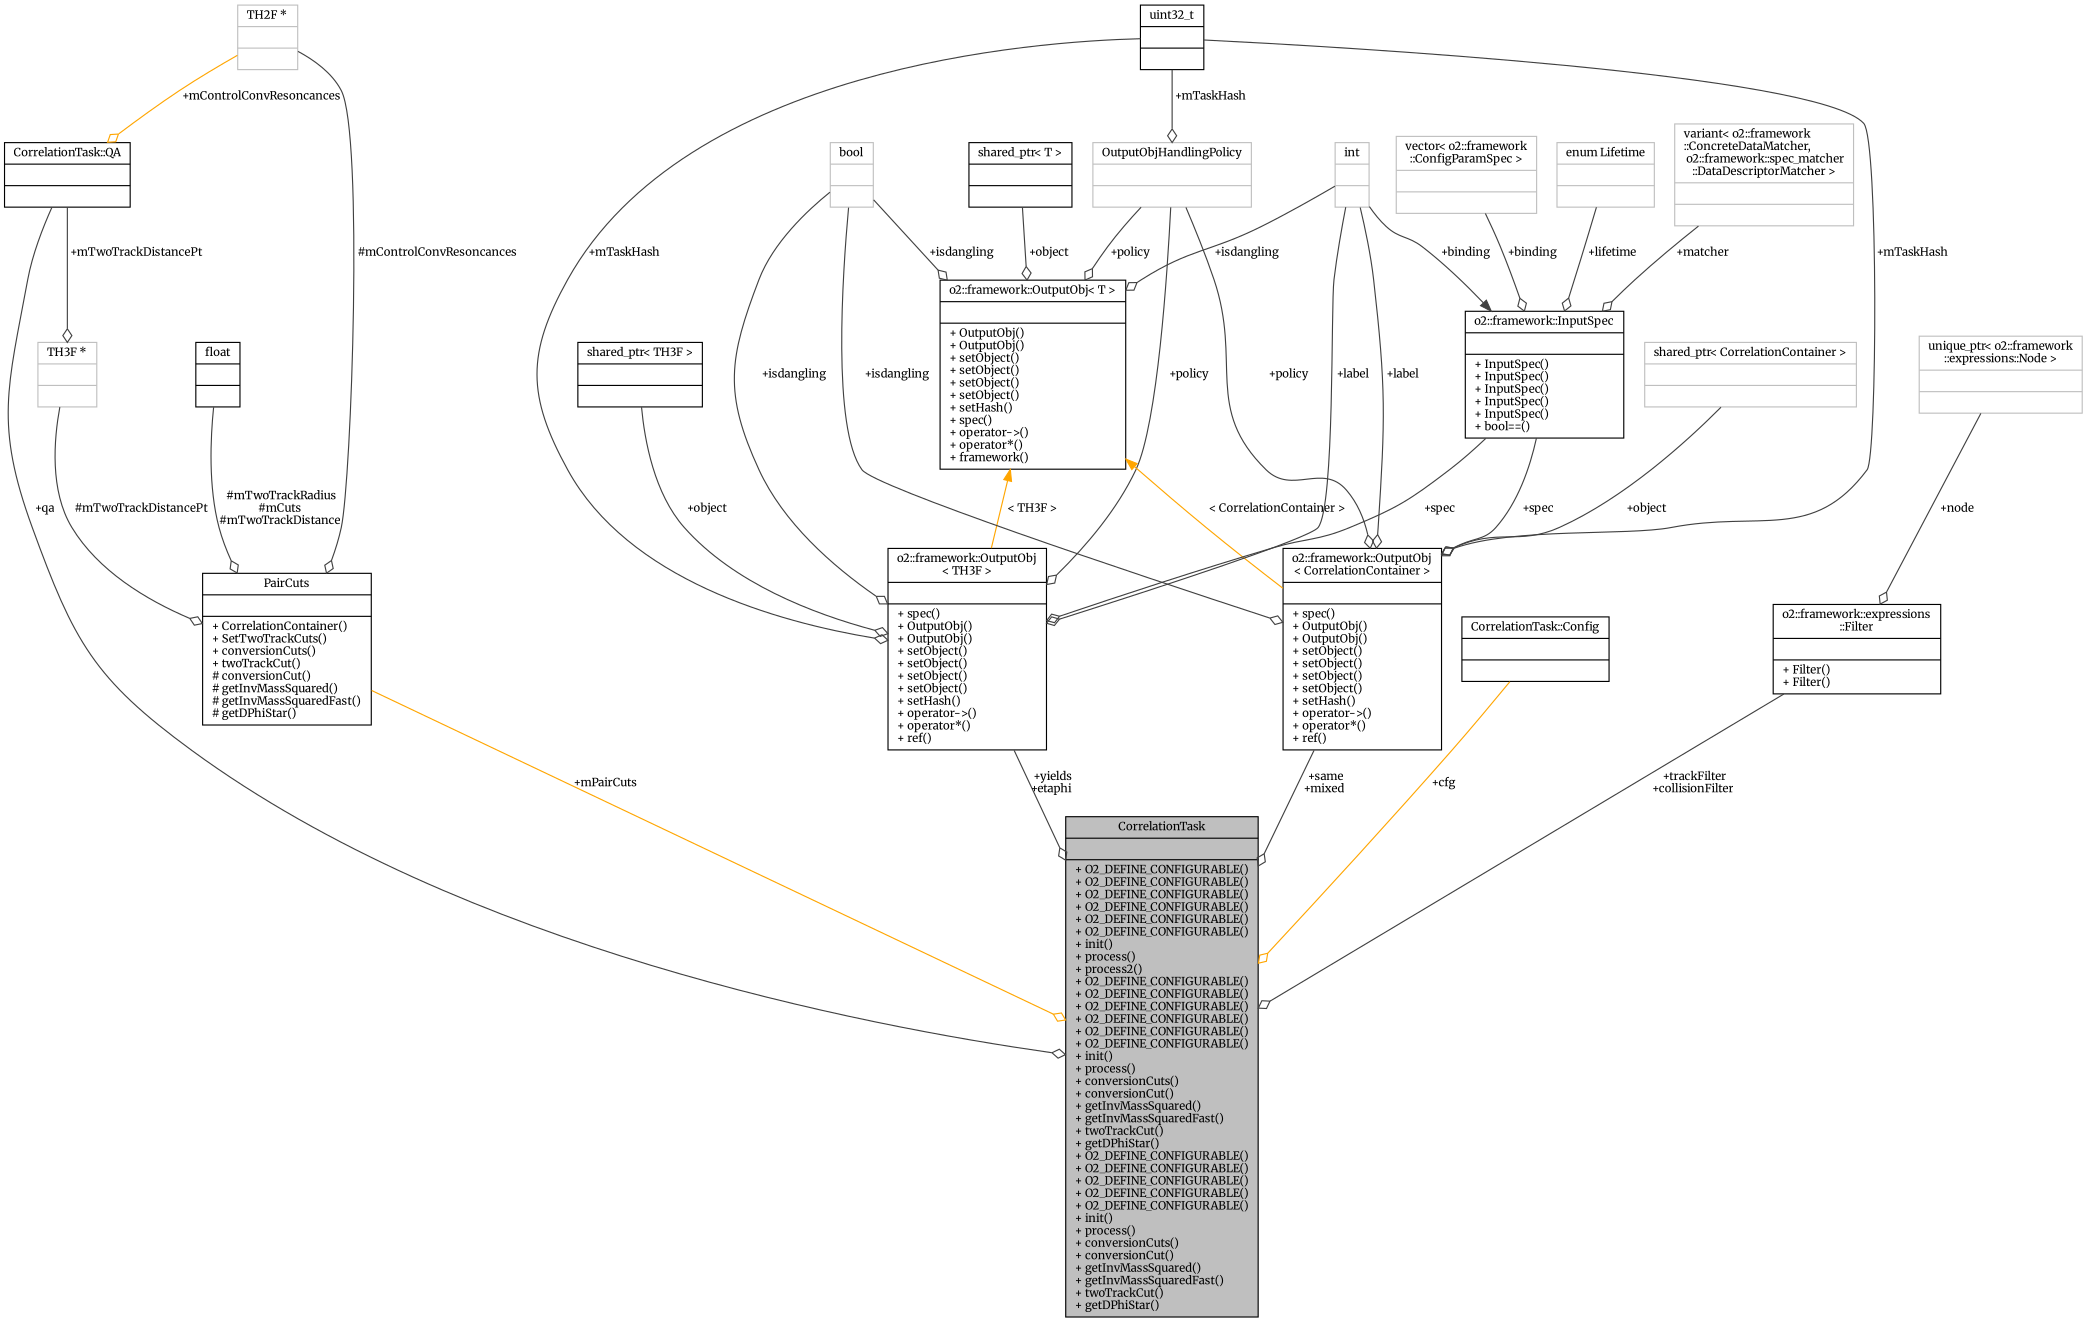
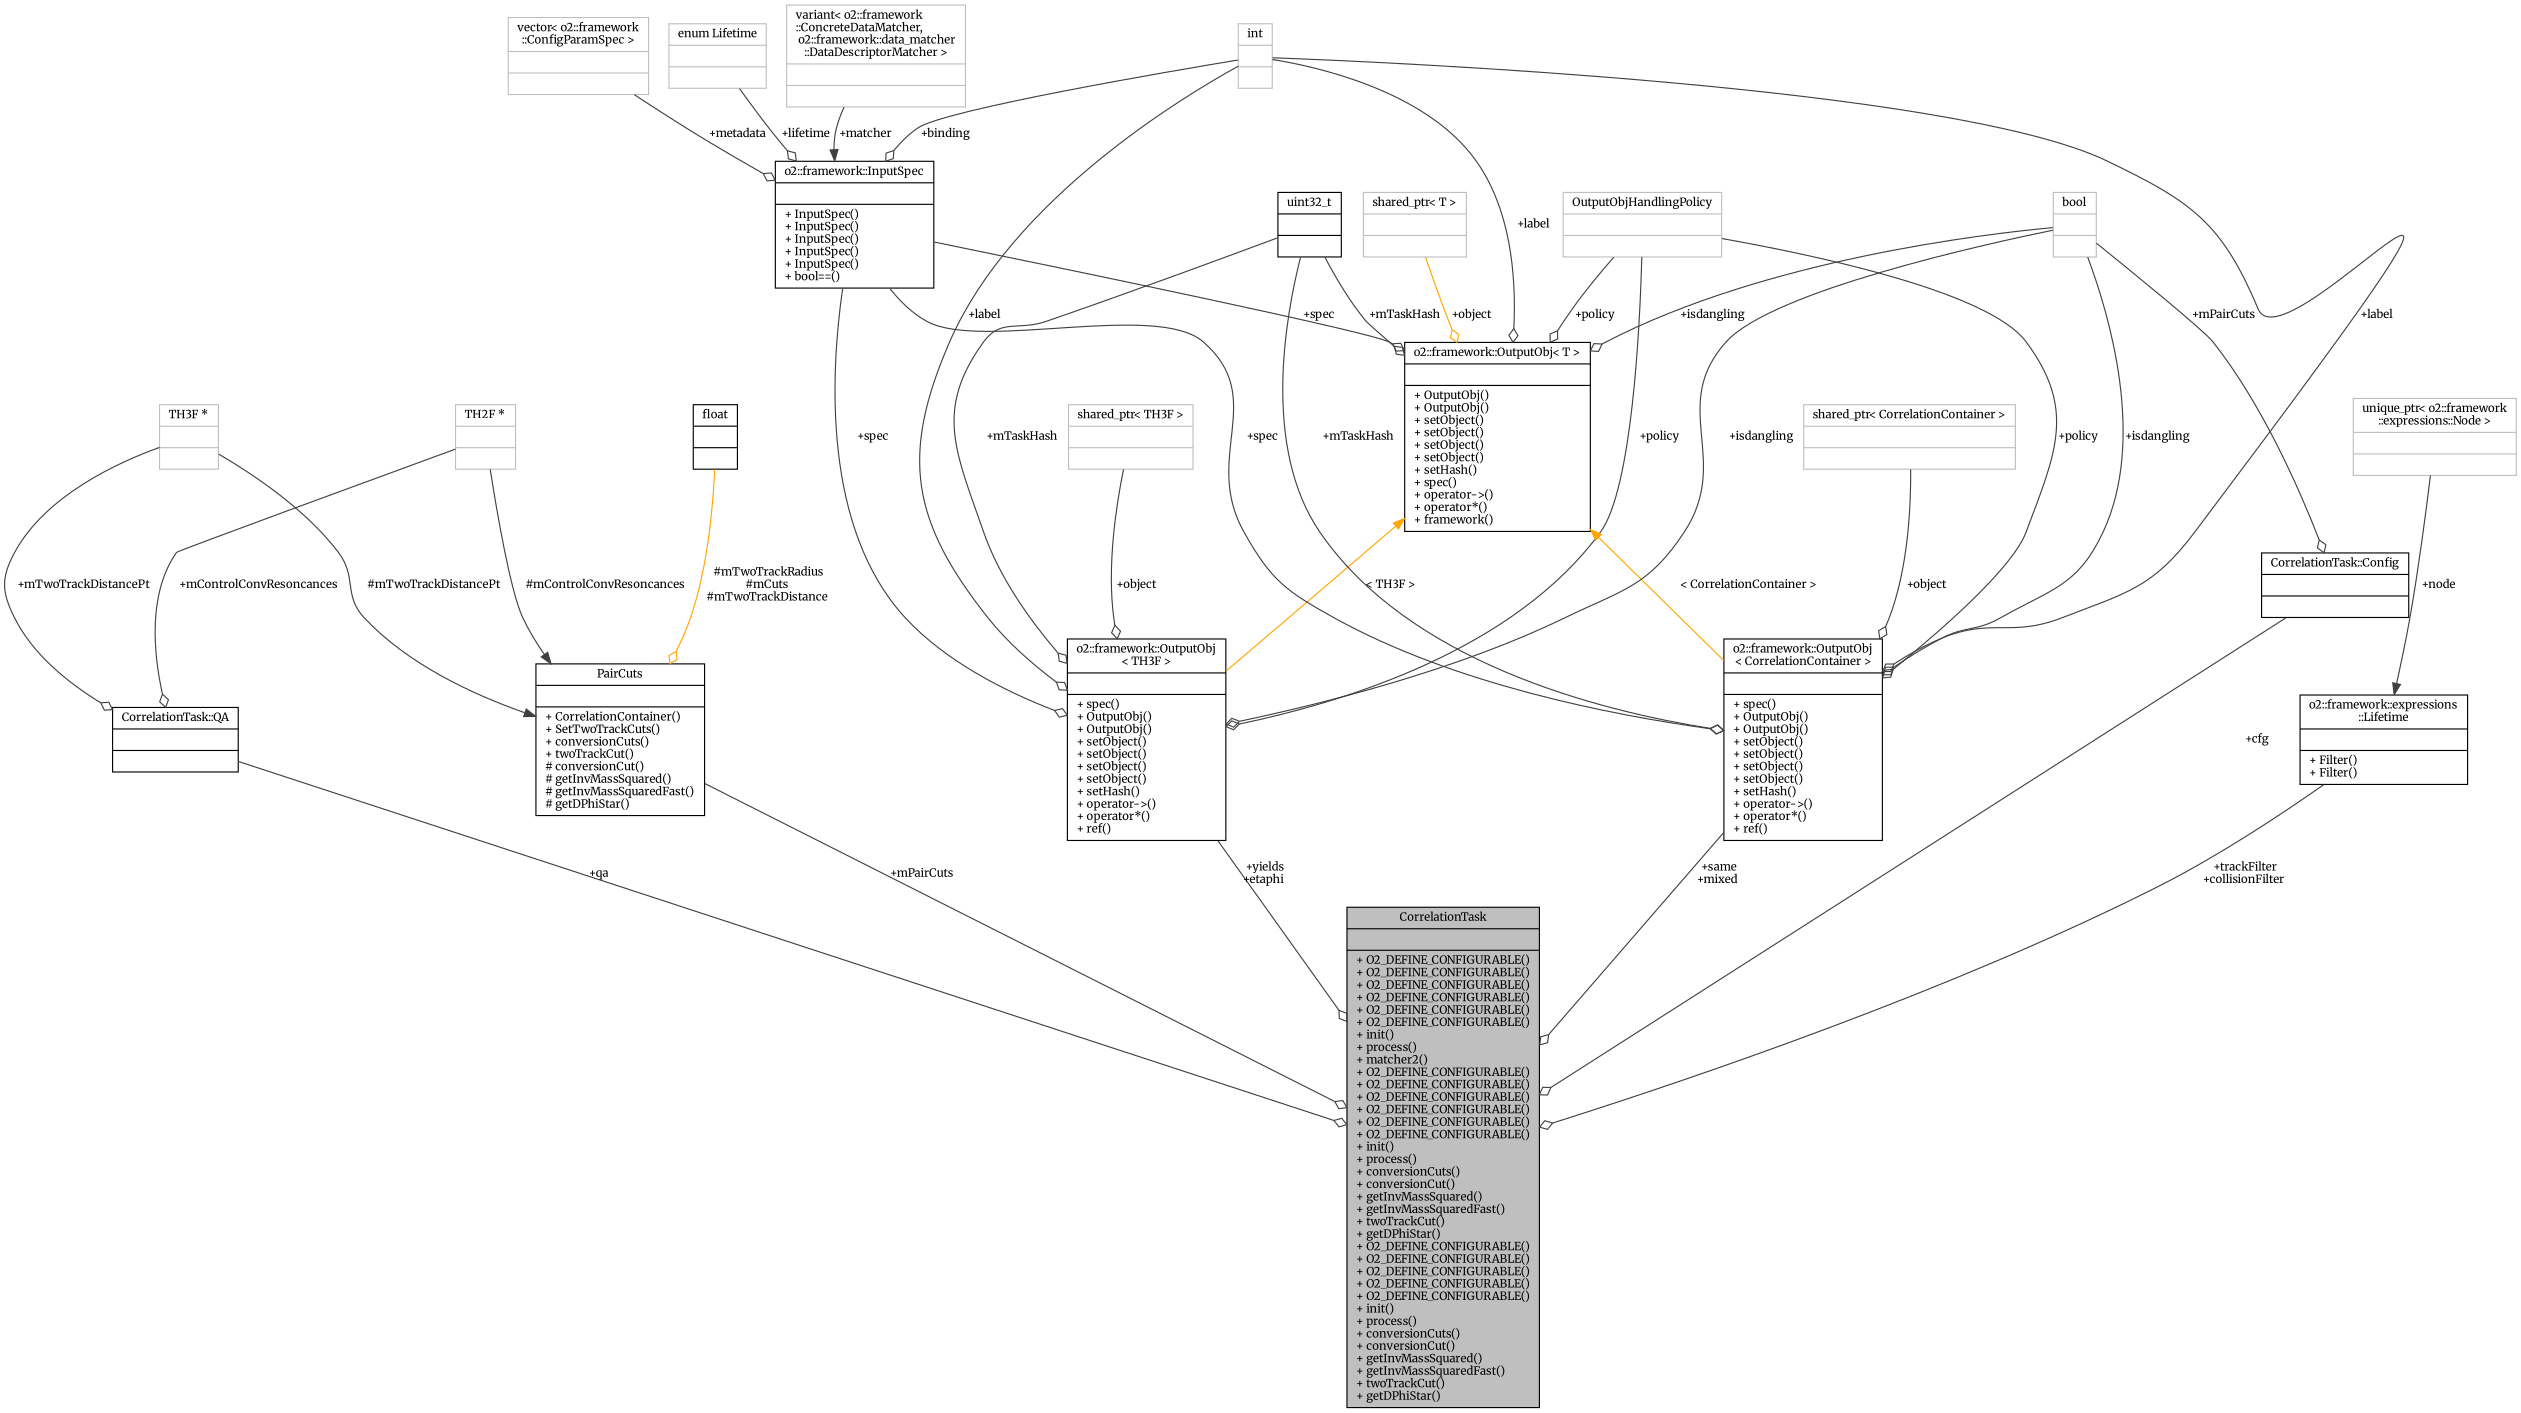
edge "TH2F *" -> "CorrelationTask::QA": color orange -> grey25
edge "uint32_t" -> "OutputObjHandlingPolicy": now "uint32_t" -> "o2::framework::OutputObj< T >"
node "variant< o2::framework": text "o2::framework::spec_matcher" -> "o2::framework::data_matcher"
node "shared_ptr< T >": color black -> grey75
edge "shared_ptr< T >" -> "o2::framework::OutputObj< T >": color grey25 -> orange
edge "int" -> "o2::framework::InputSpec": arrowhead normal -> odiamond
edge "int" -> "o2::framework::OutputObj< T >": label " +isdangling" -> " +label"
edge "vector< o2::framework" -> "o2::framework::InputSpec": label " +binding" -> " +metadata"
edge "variant< o2::framework" -> "o2::framework::InputSpec": arrowhead odiamond -> normal
edge "CorrelationTask::QA" -> "TH3F *": reversed
edge "o2::framework::InputSpec" -> "o2::framework::OutputObj< T >": added, label "+spec"
edge "TH2F *" -> "PairCuts": arrowhead odiamond -> normal
edge "bool" -> "CorrelationTask::Config": added, label "+mPairCuts"
node "shared_ptr< TH3F >": color black -> grey75
edge "float" -> "PairCuts": color grey25 -> orange
edge "unique_ptr< o2::framework" -> "o2::framework::expressions": arrowhead odiamond -> normal
edge "TH3F *" -> "PairCuts": arrowhead odiamond -> normal
node "o2::framework::expressions": text "::Filter" -> "::Lifetime"
edge "CorrelationTask::Config" -> "CorrelationTask": color orange -> grey25
edge "PairCuts" -> "CorrelationTask": color orange -> grey25
node "CorrelationTask": text "+ process2()" -> "+ matcher2()"
